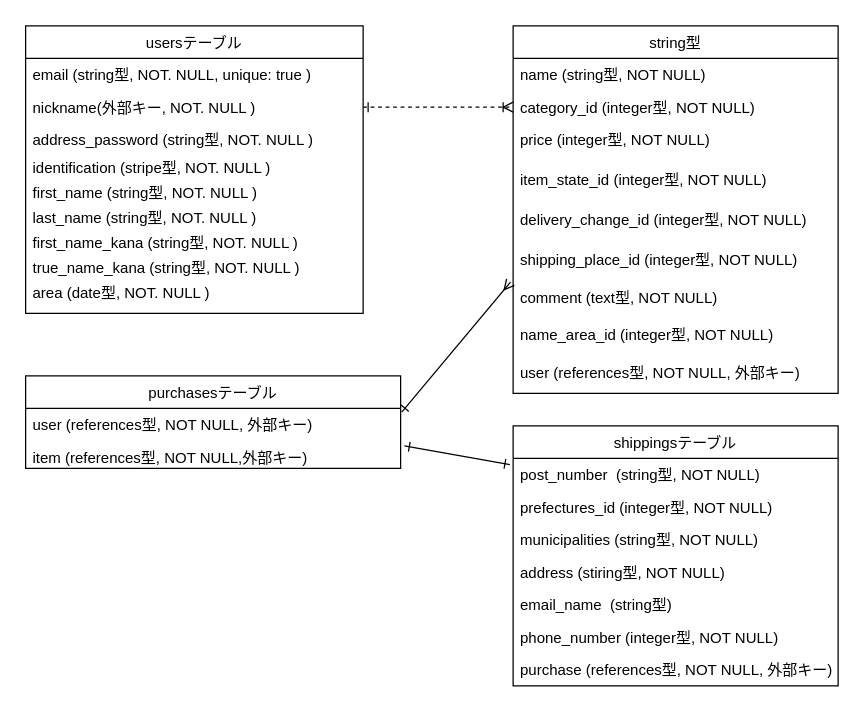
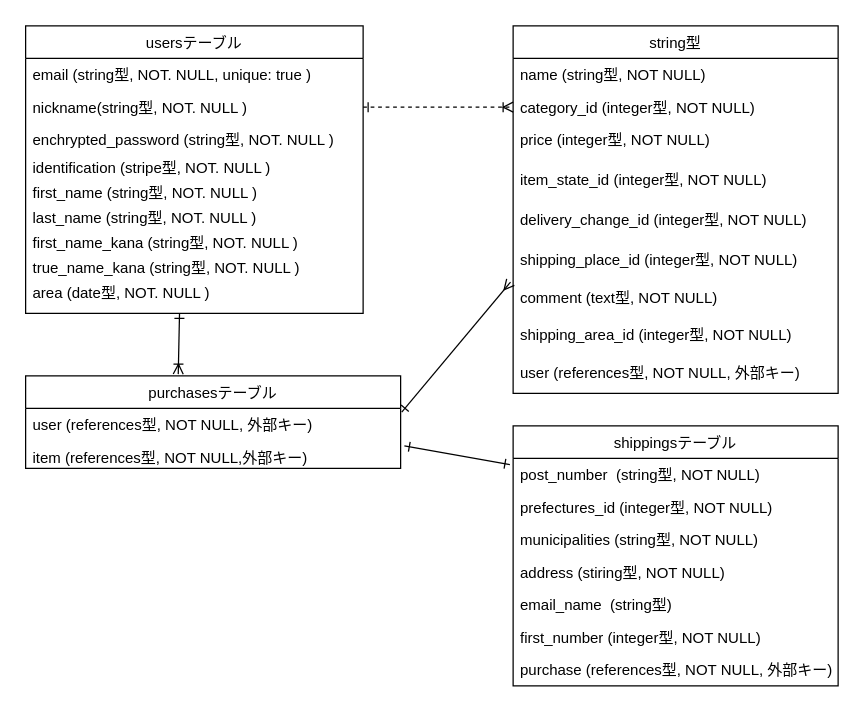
node "nickname(外部キー, NOT. NULL )": label "nickname(外部キー, NOT. NULL )" -> "nickname(string型, NOT. NULL )"
node "address_password (string型, NOT. NULL )": label "address_password (string型, NOT. NULL )" -> "enchrypted_password (string型, NOT. NULL )"
node "name_area_id (integer型, NOT NULL)": label "name_area_id (integer型, NOT NULL)" -> "shipping_area_id (integer型, NOT NULL)"
edge "area (date型, NOT. NULL )" -- "purchasesテーブル": added
node "phone_number (integer型, NOT NULL)": label "phone_number (integer型, NOT NULL)" -> "first_number (integer型, NOT NULL)"
